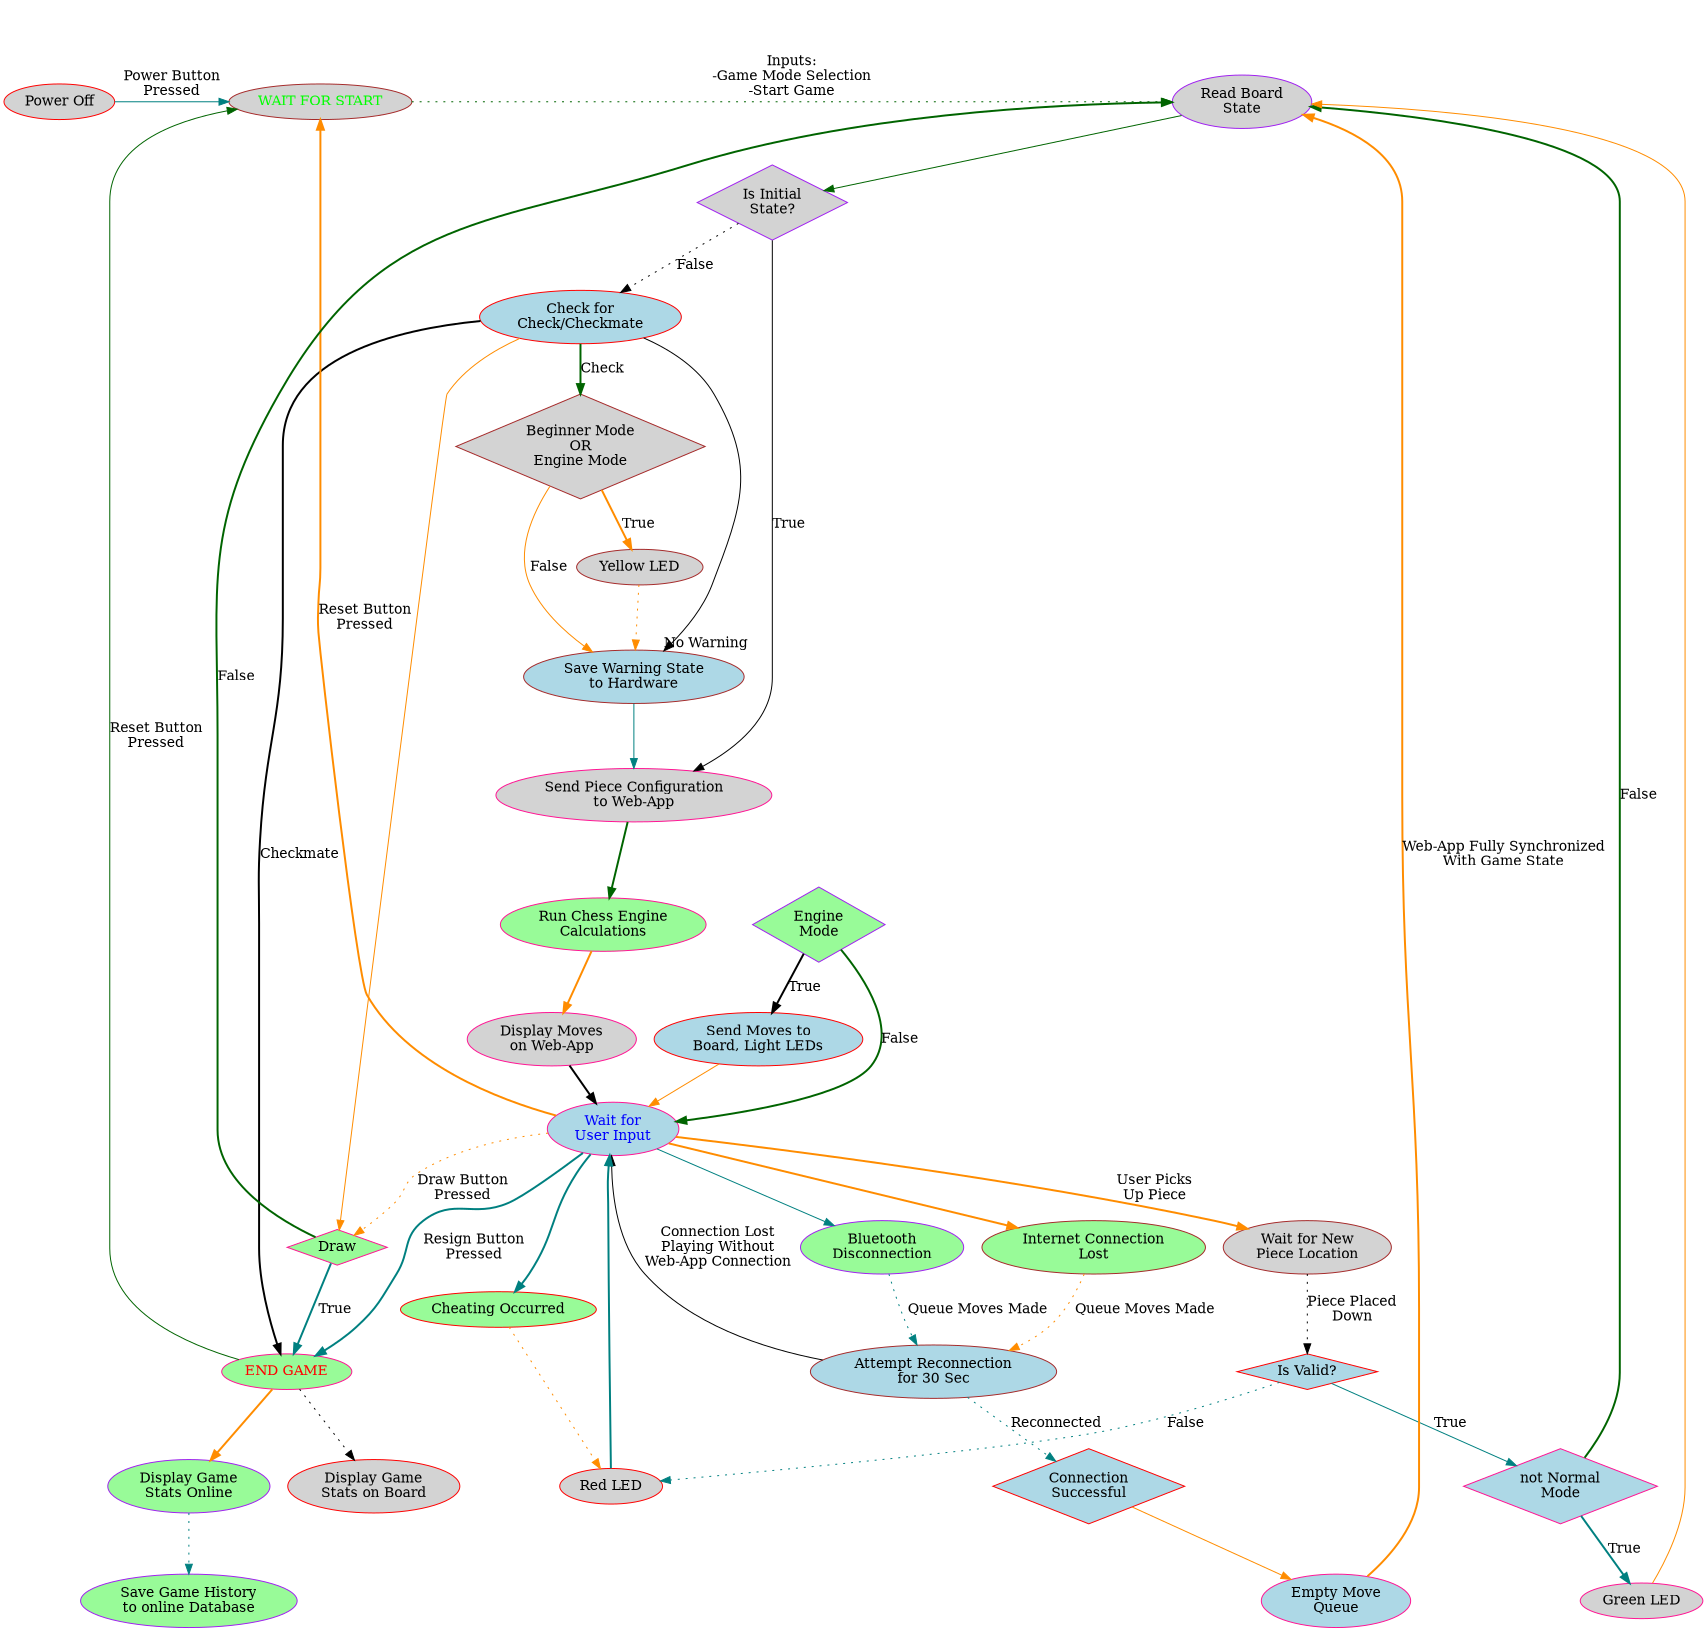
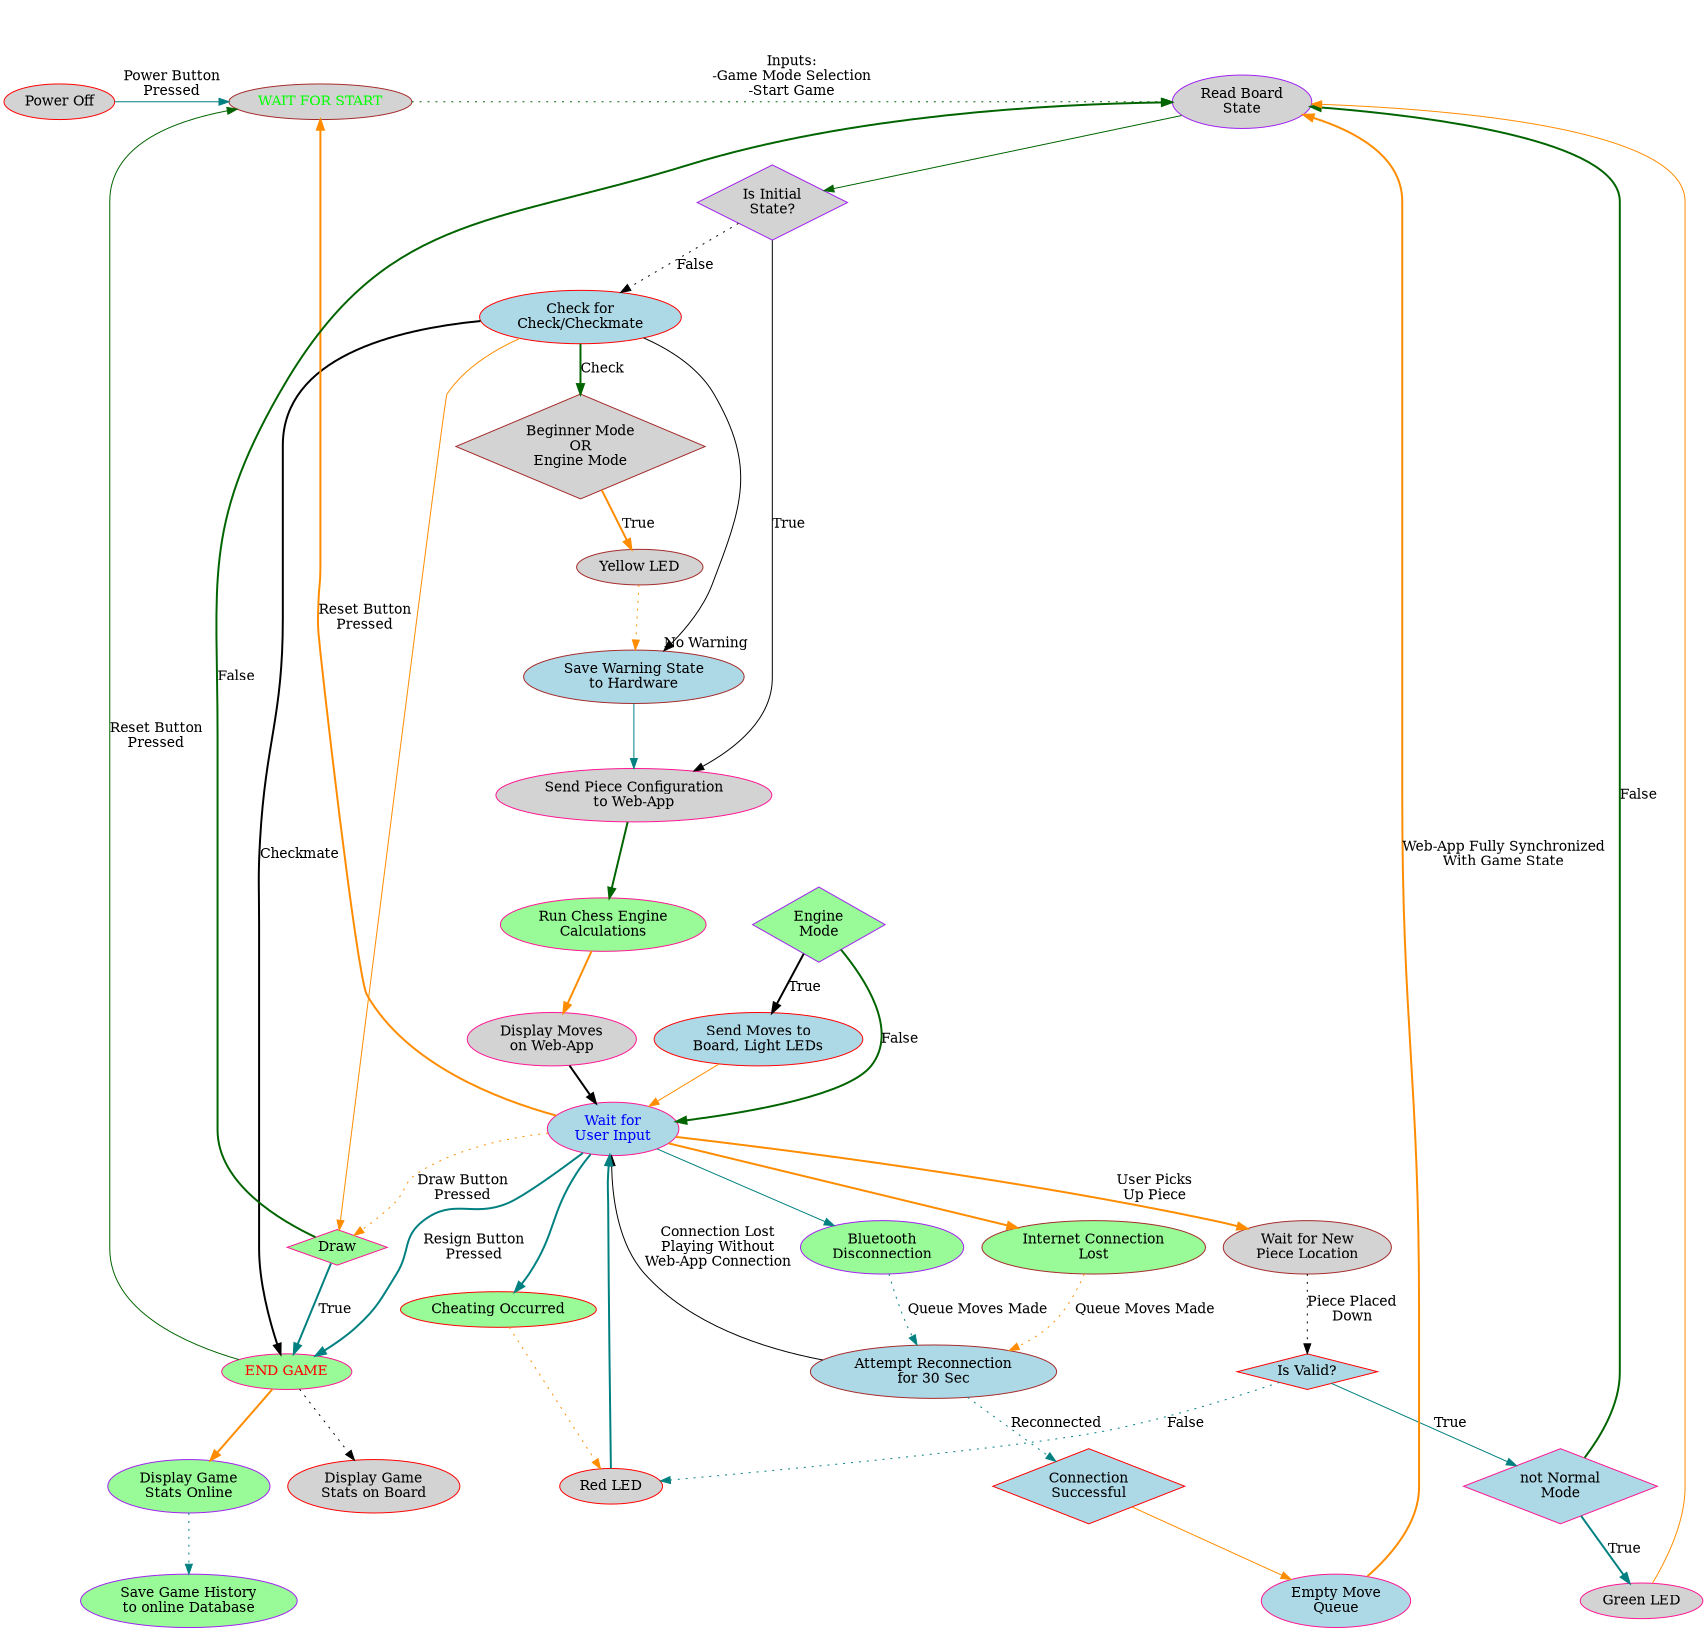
edge "Beginner Mode OR Engine Mode" -> "Save Warning State to Hardware": removed, label "False"
